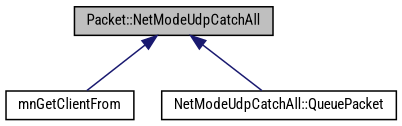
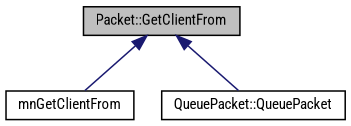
node "Packet::NetModeUdpCatchAll": label "Packet::NetModeUdpCatchAll" -> "Packet::GetClientFrom"
node "NetModeUdpCatchAll::QueuePacket": label "NetModeUdpCatchAll::QueuePacket" -> "QueuePacket::QueuePacket"
